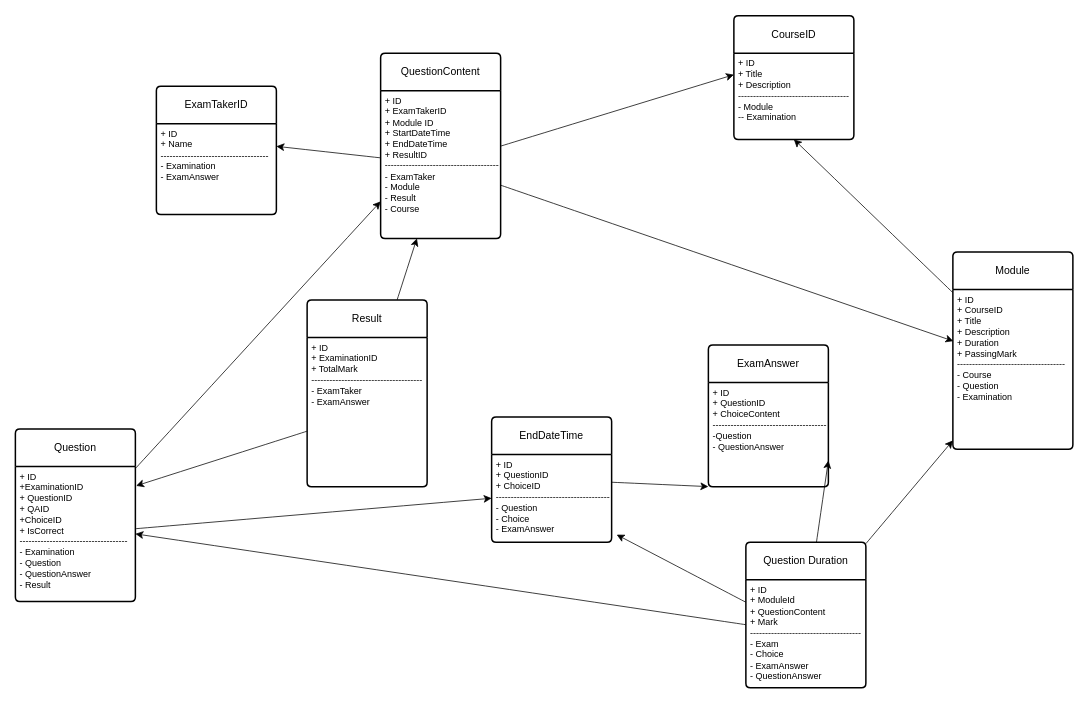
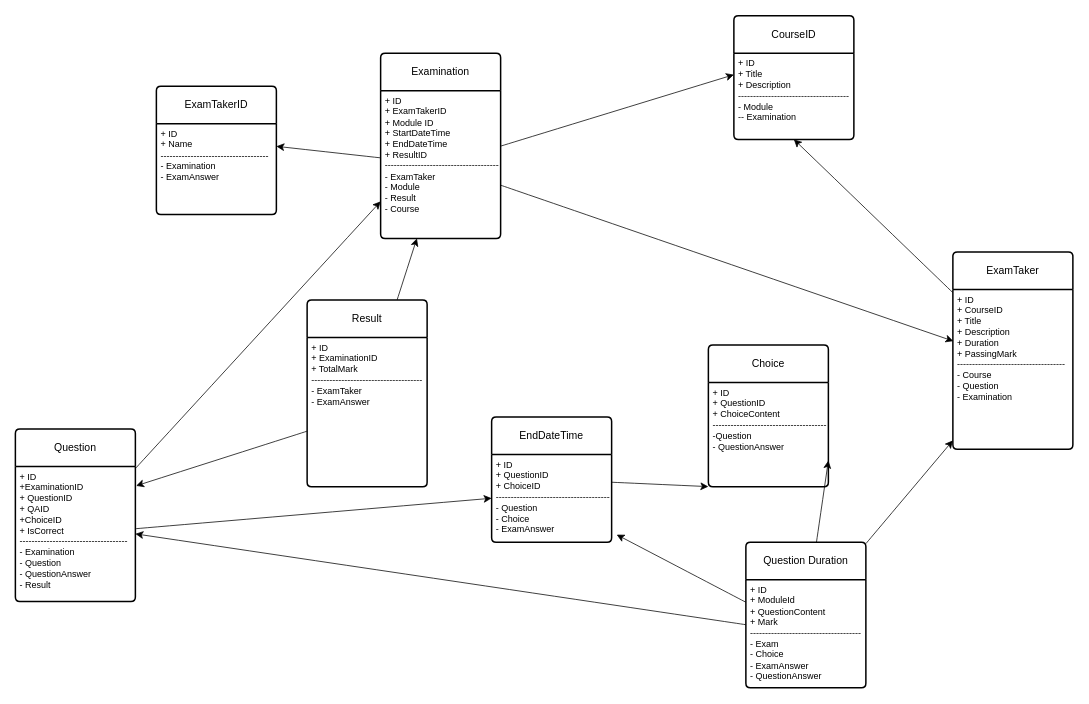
node "QuestionContent": label "QuestionContent" -> "Examination"
node "Module": label "Module" -> "ExamTaker"
node "ExamAnswer": label "ExamAnswer" -> "Choice"
